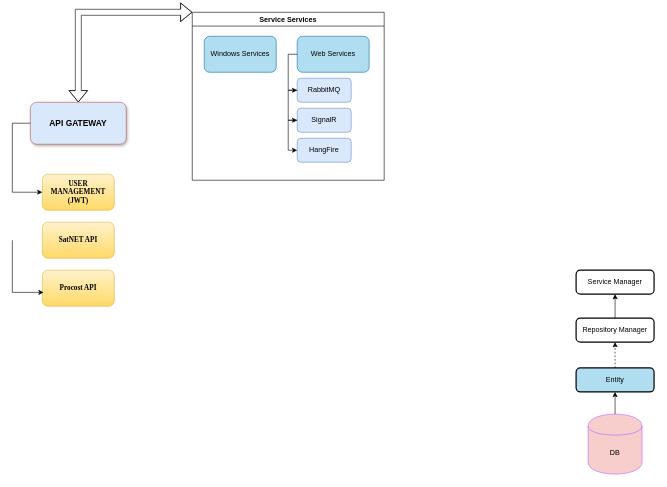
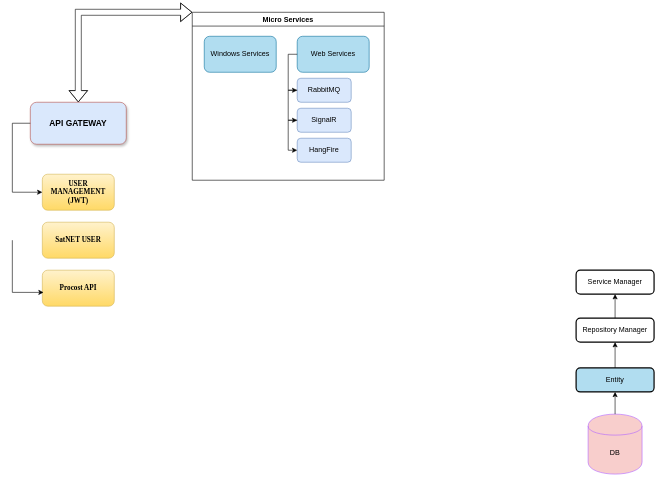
node "Service Services": label "Service Services" -> "Micro Services"
node "SatNET API": label "SatNET API" -> "SatNET USER"
edge "Entity" -> "Repository Manager": style dashed -> solid
